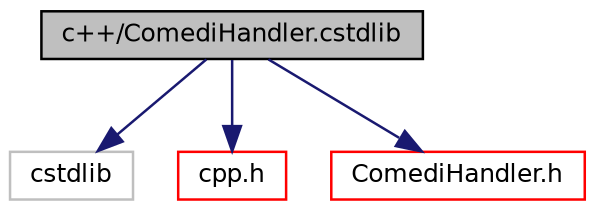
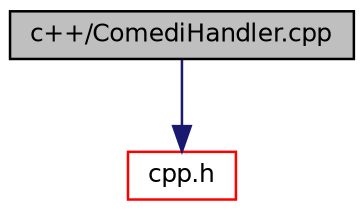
node "c++/ComediHandler.cstdlib": label "c++/ComediHandler.cstdlib" -> "c++/ComediHandler.cpp"
node "cstdlib": removed
node "ComediHandler.h": removed
